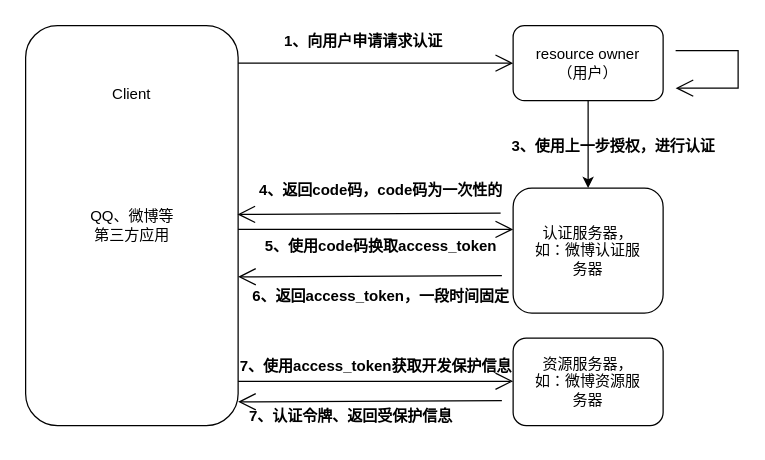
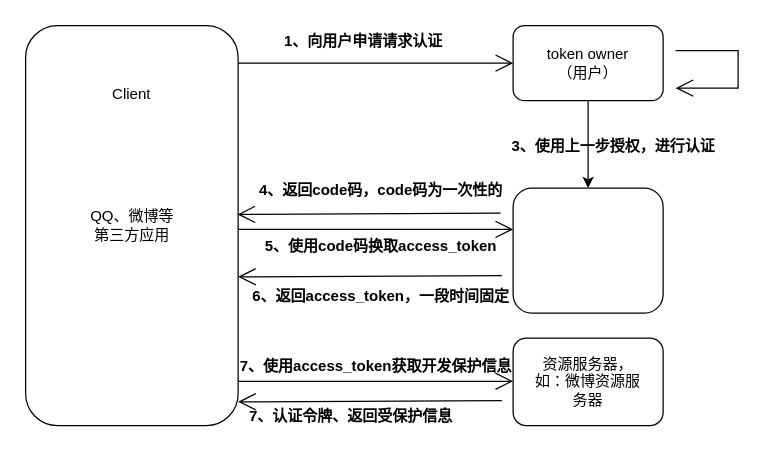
node "resource owner（用户）": label "resource owner（用户）" -> "token owner（用户）"
node "认证服务器，如：微博认证服务器": removed
